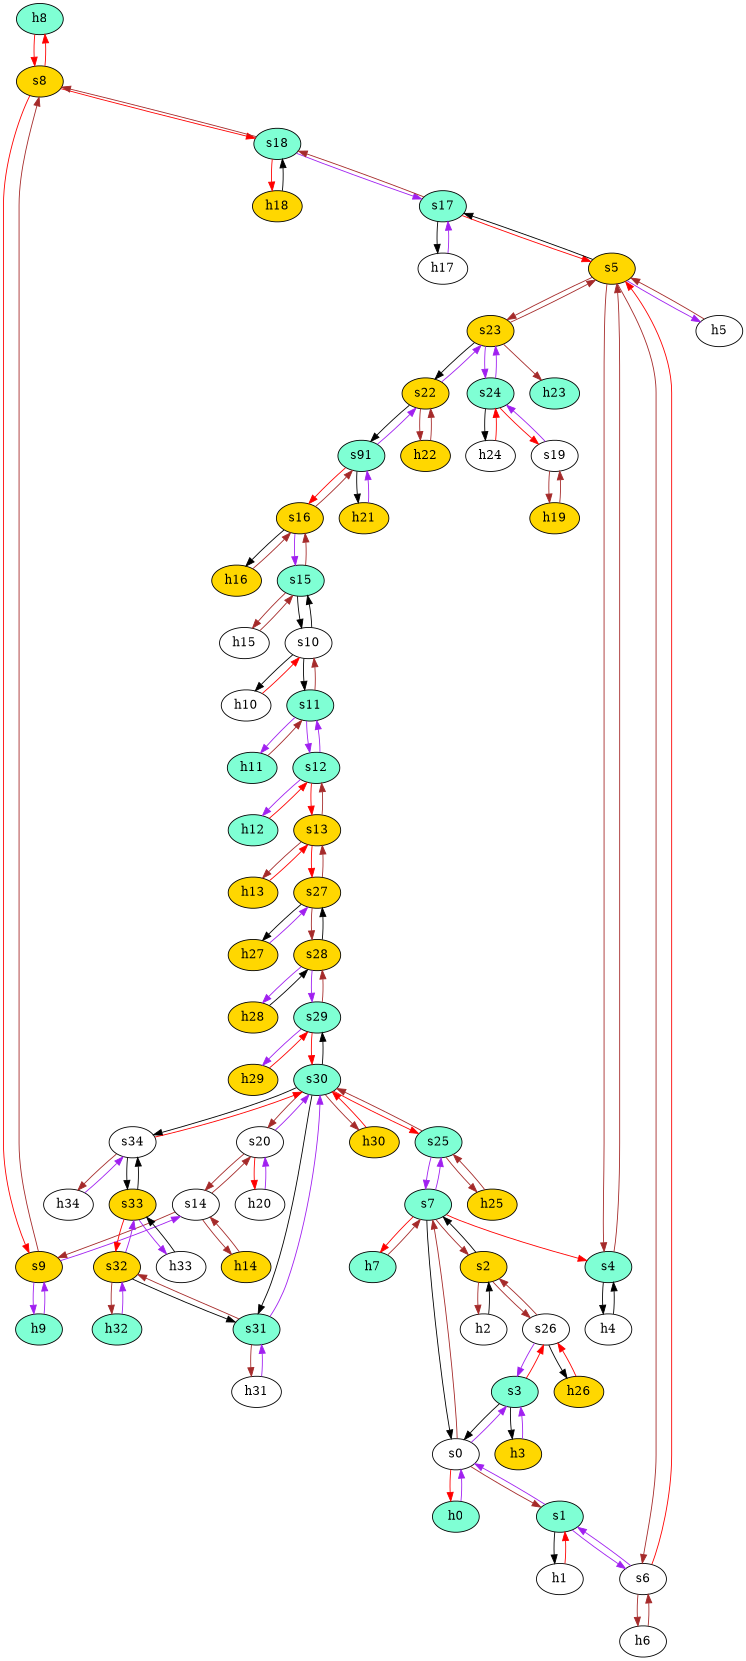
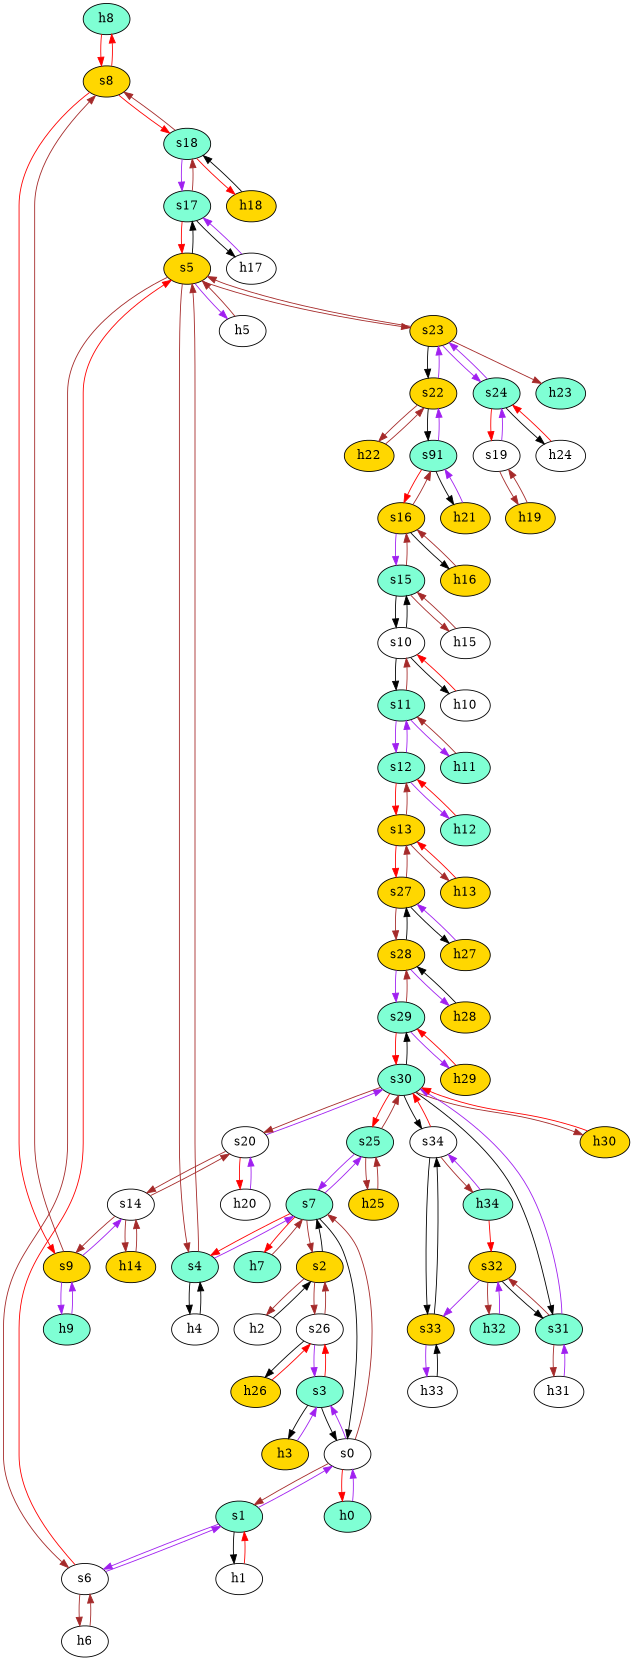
node "h34": fillcolor white -> aquamarine
edge "s33" -> "s32": now "h34" -> "s32"
edge "s4" -> "s7": added
